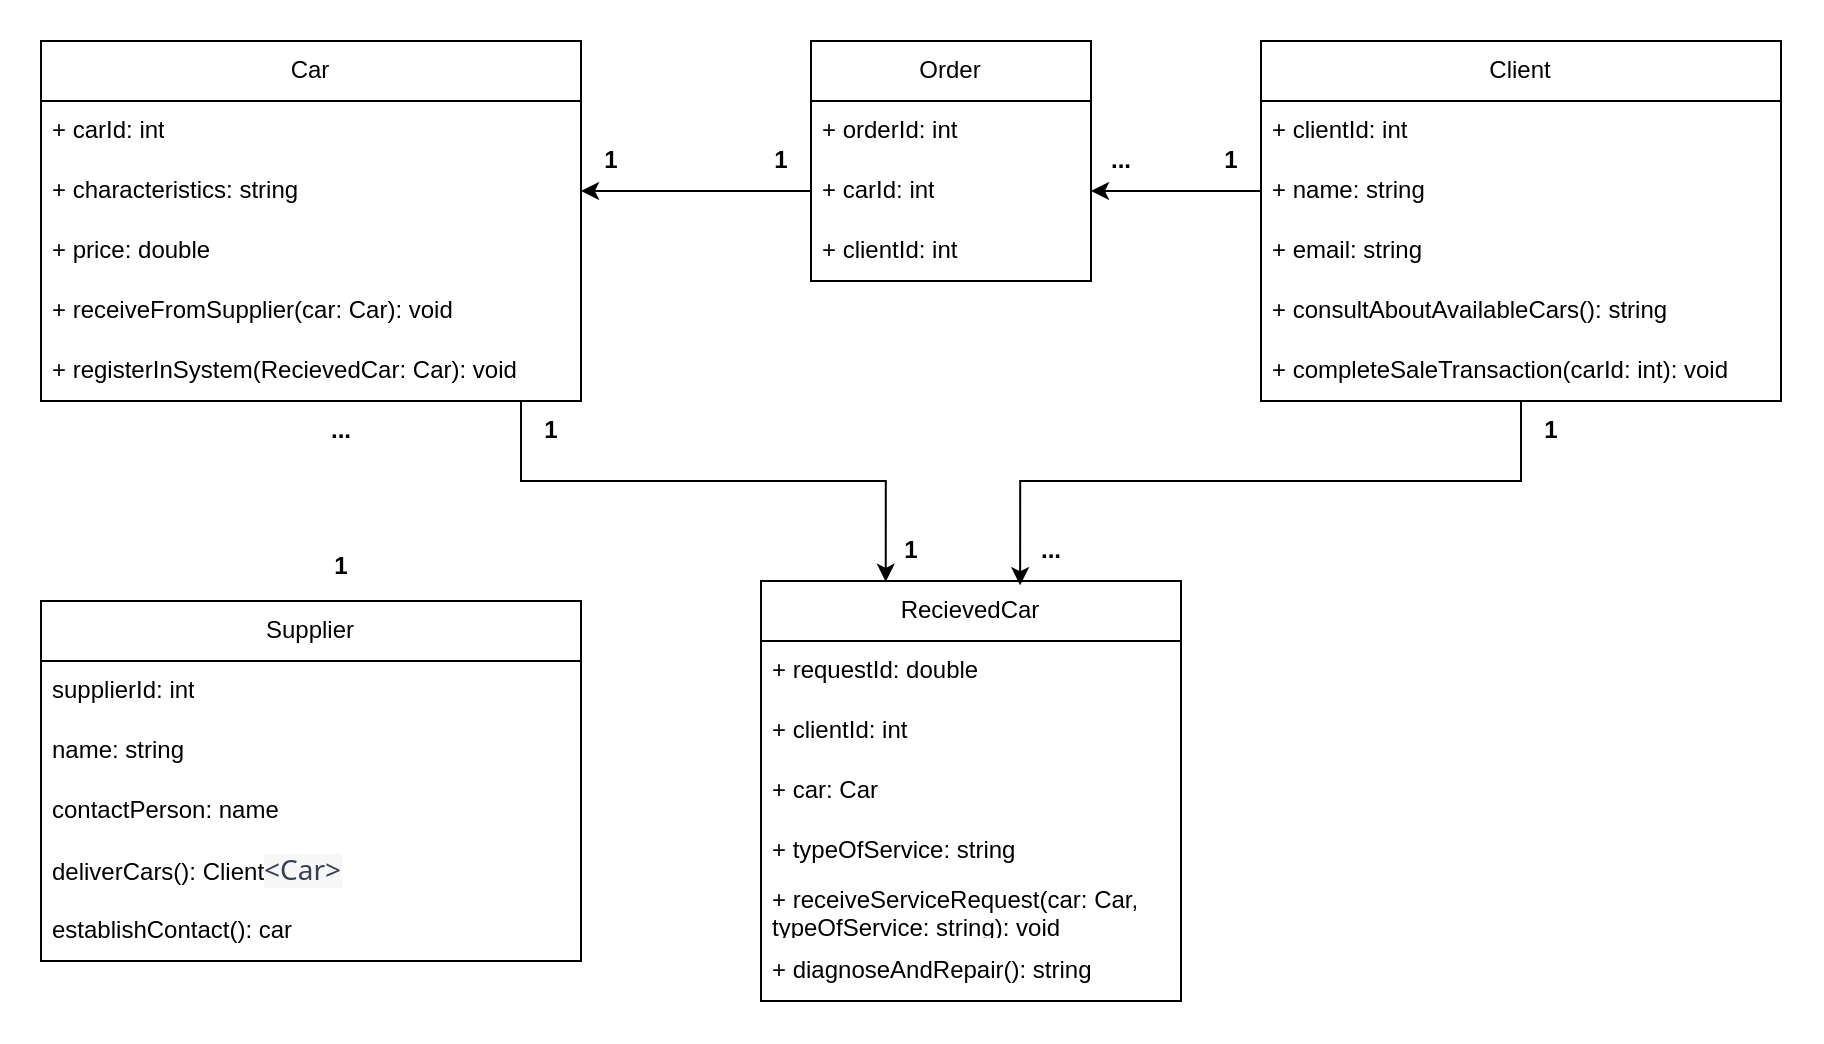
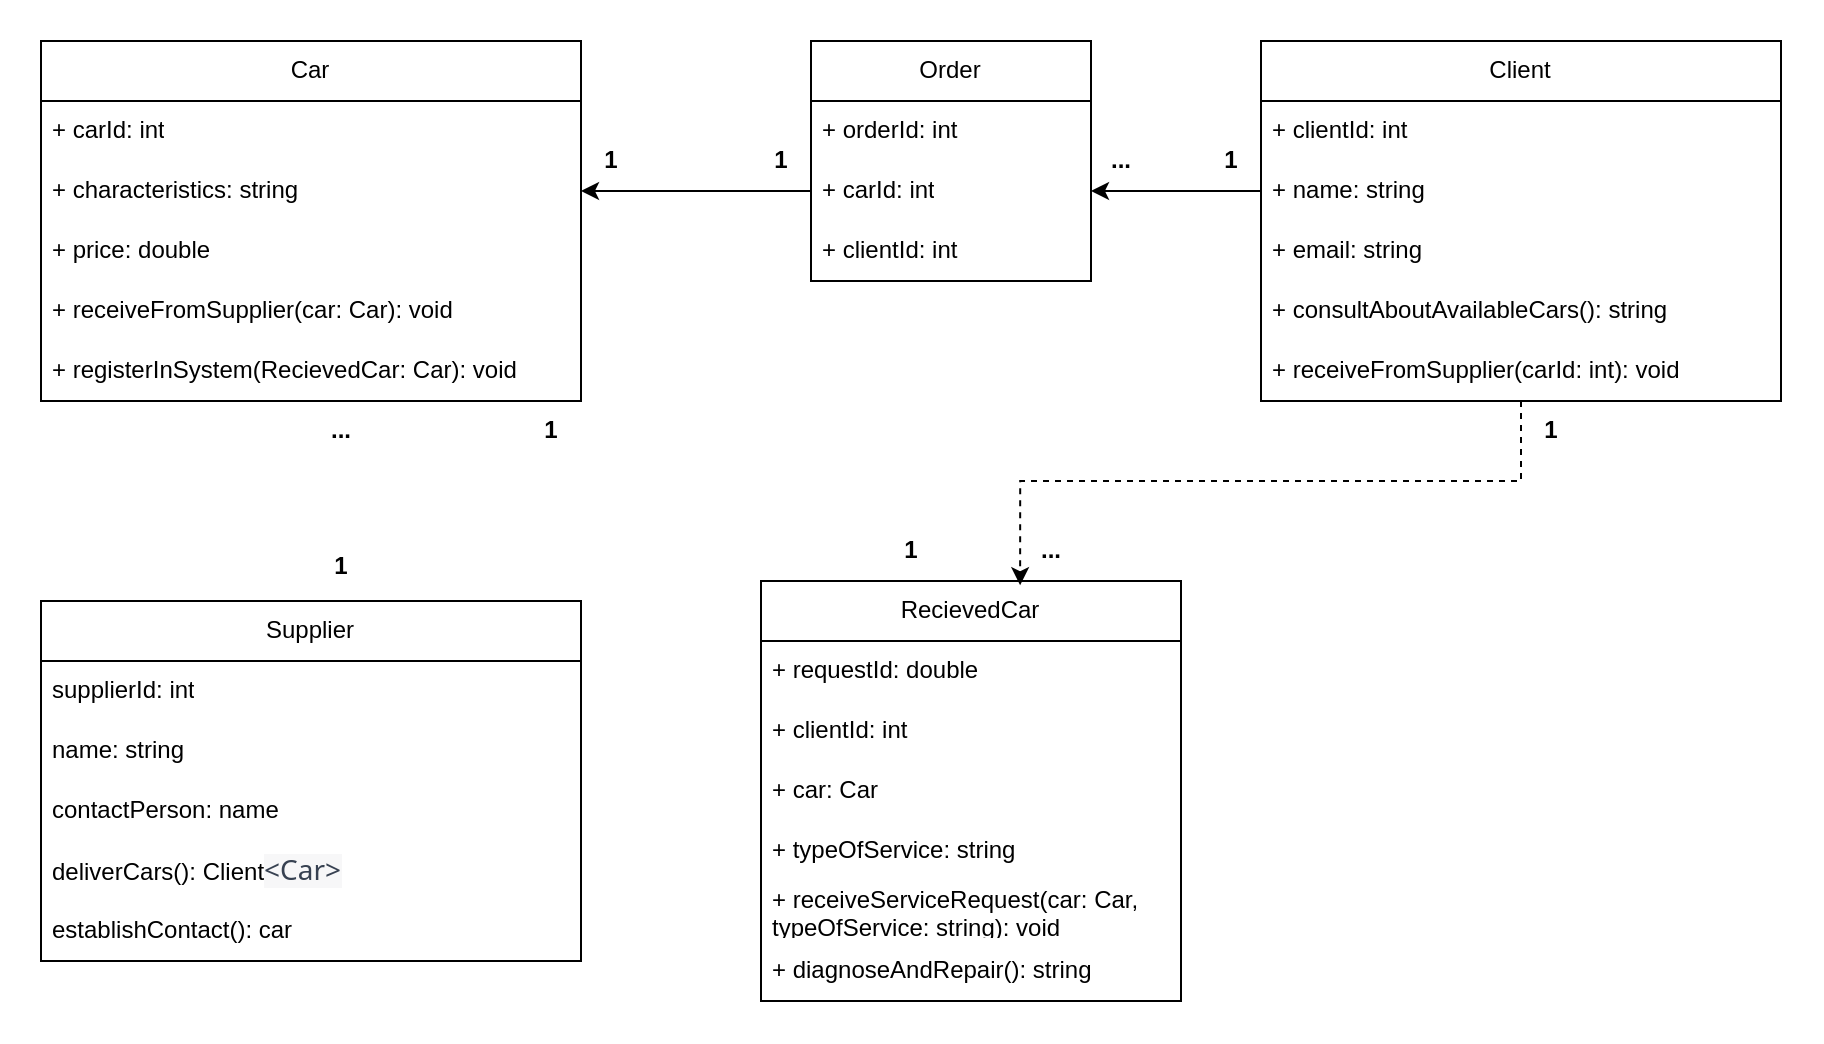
node "+ completeSaleTransaction(carId: int): void": label "+ completeSaleTransaction(carId: int): void" -> "+ receiveFromSupplier(carId: int): void"
edge "+ registerInSystem(RecievedCar: Car): void" -> "RecievedCar": removed
edge "Client" -> "RecievedCar": style solid -> dashed
